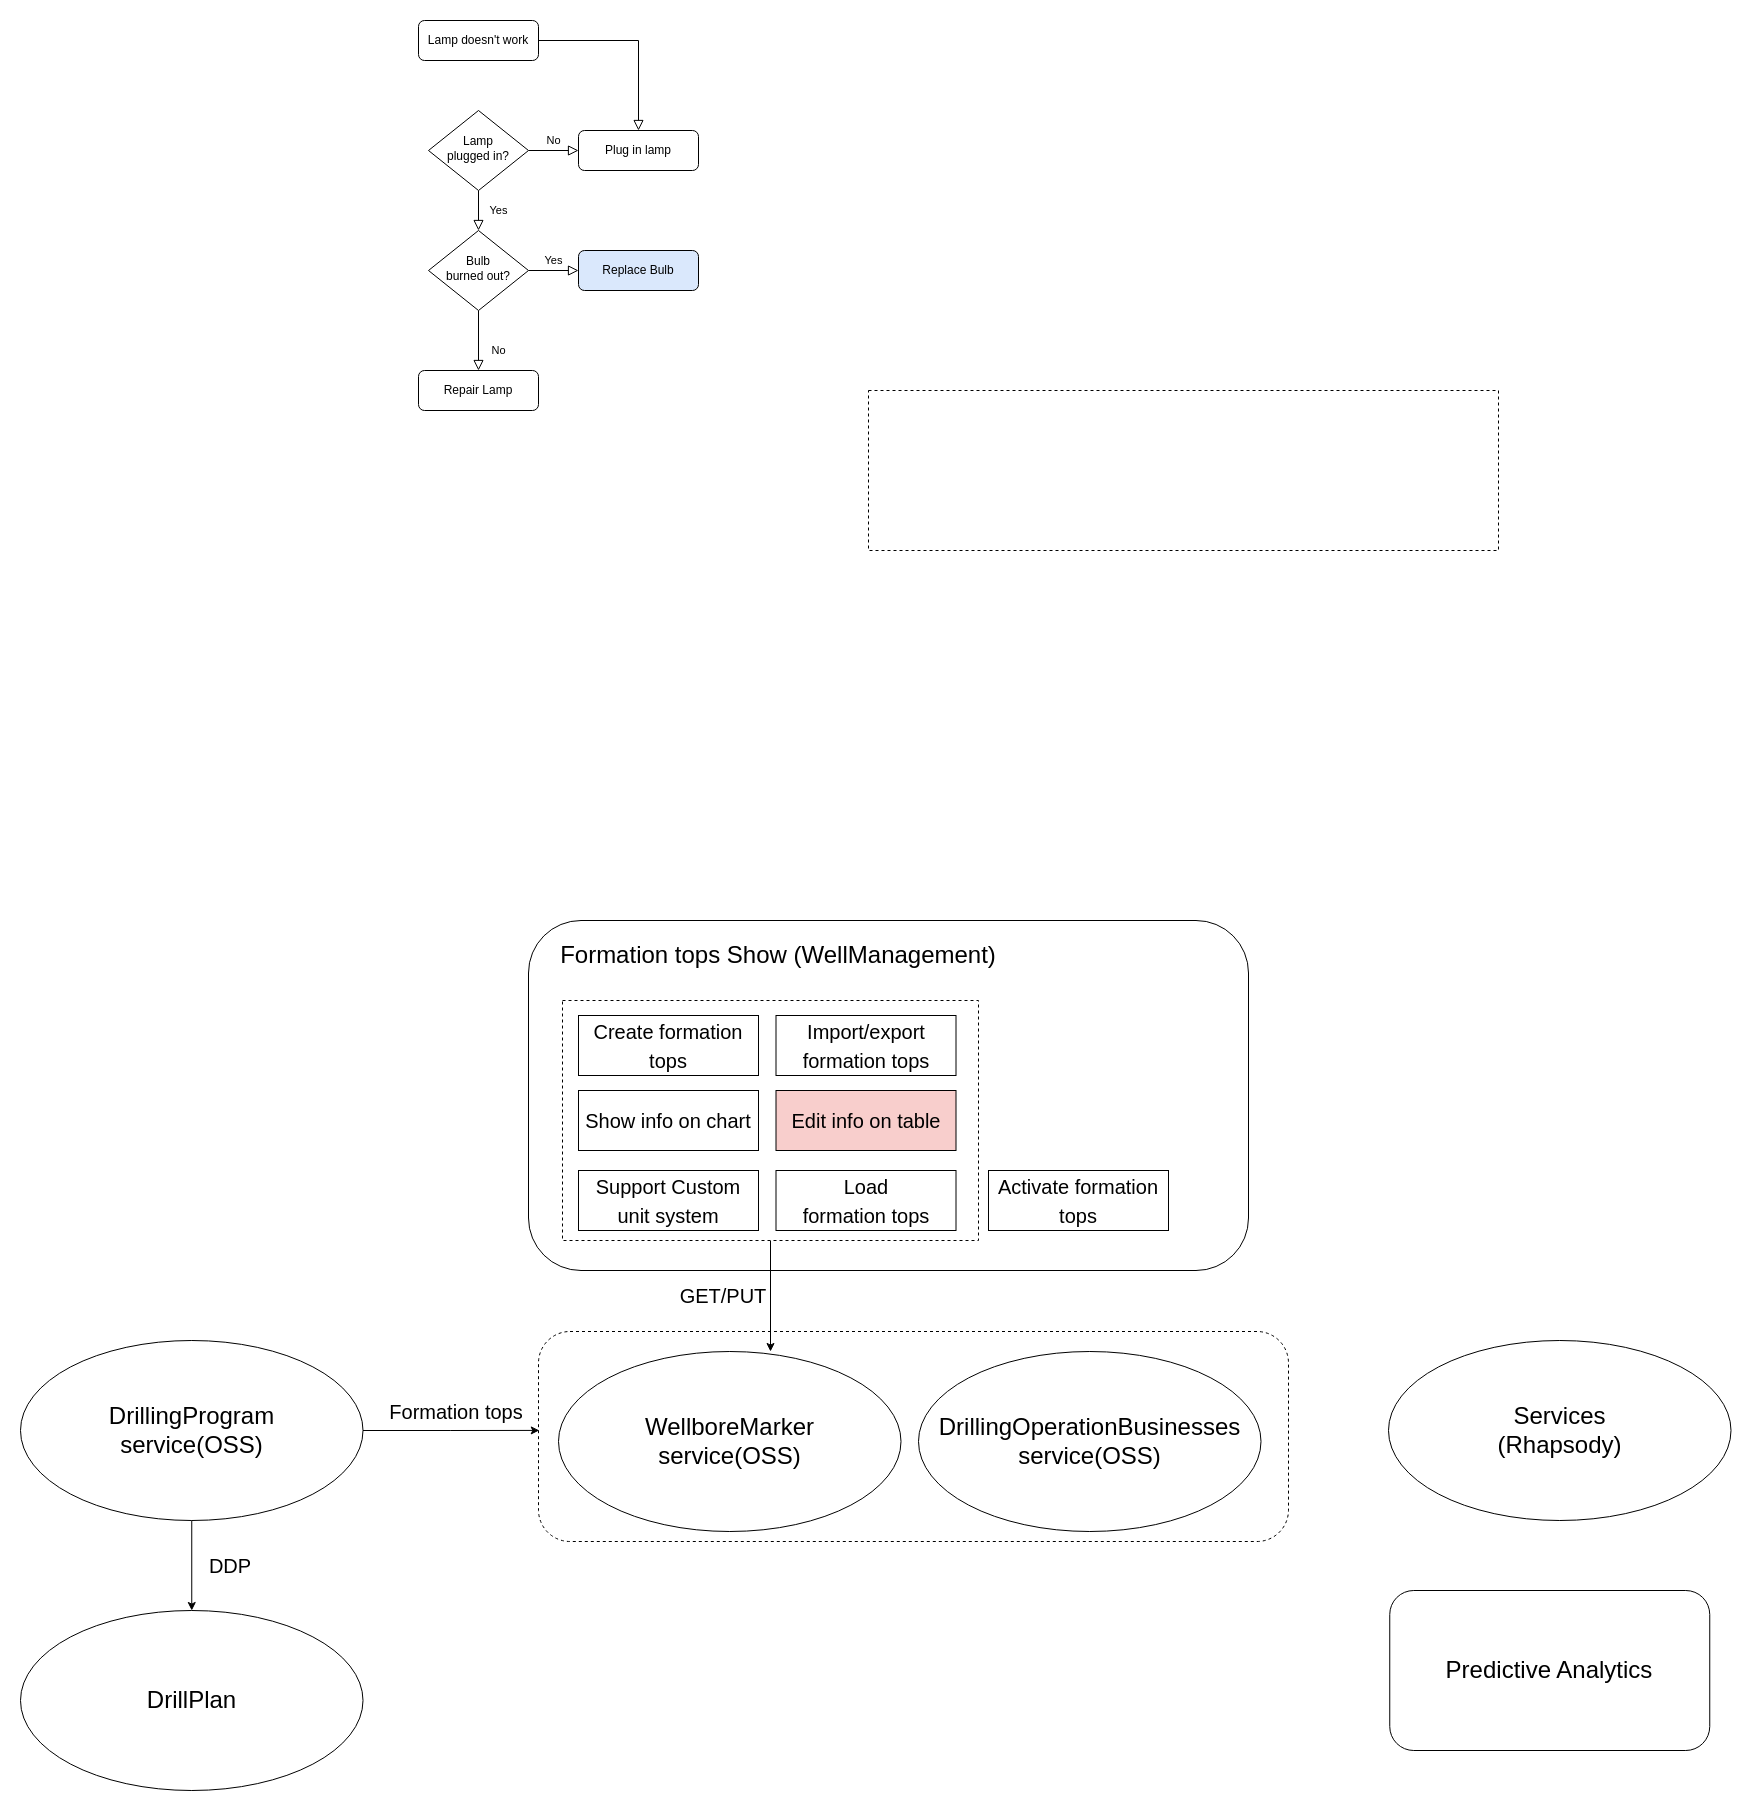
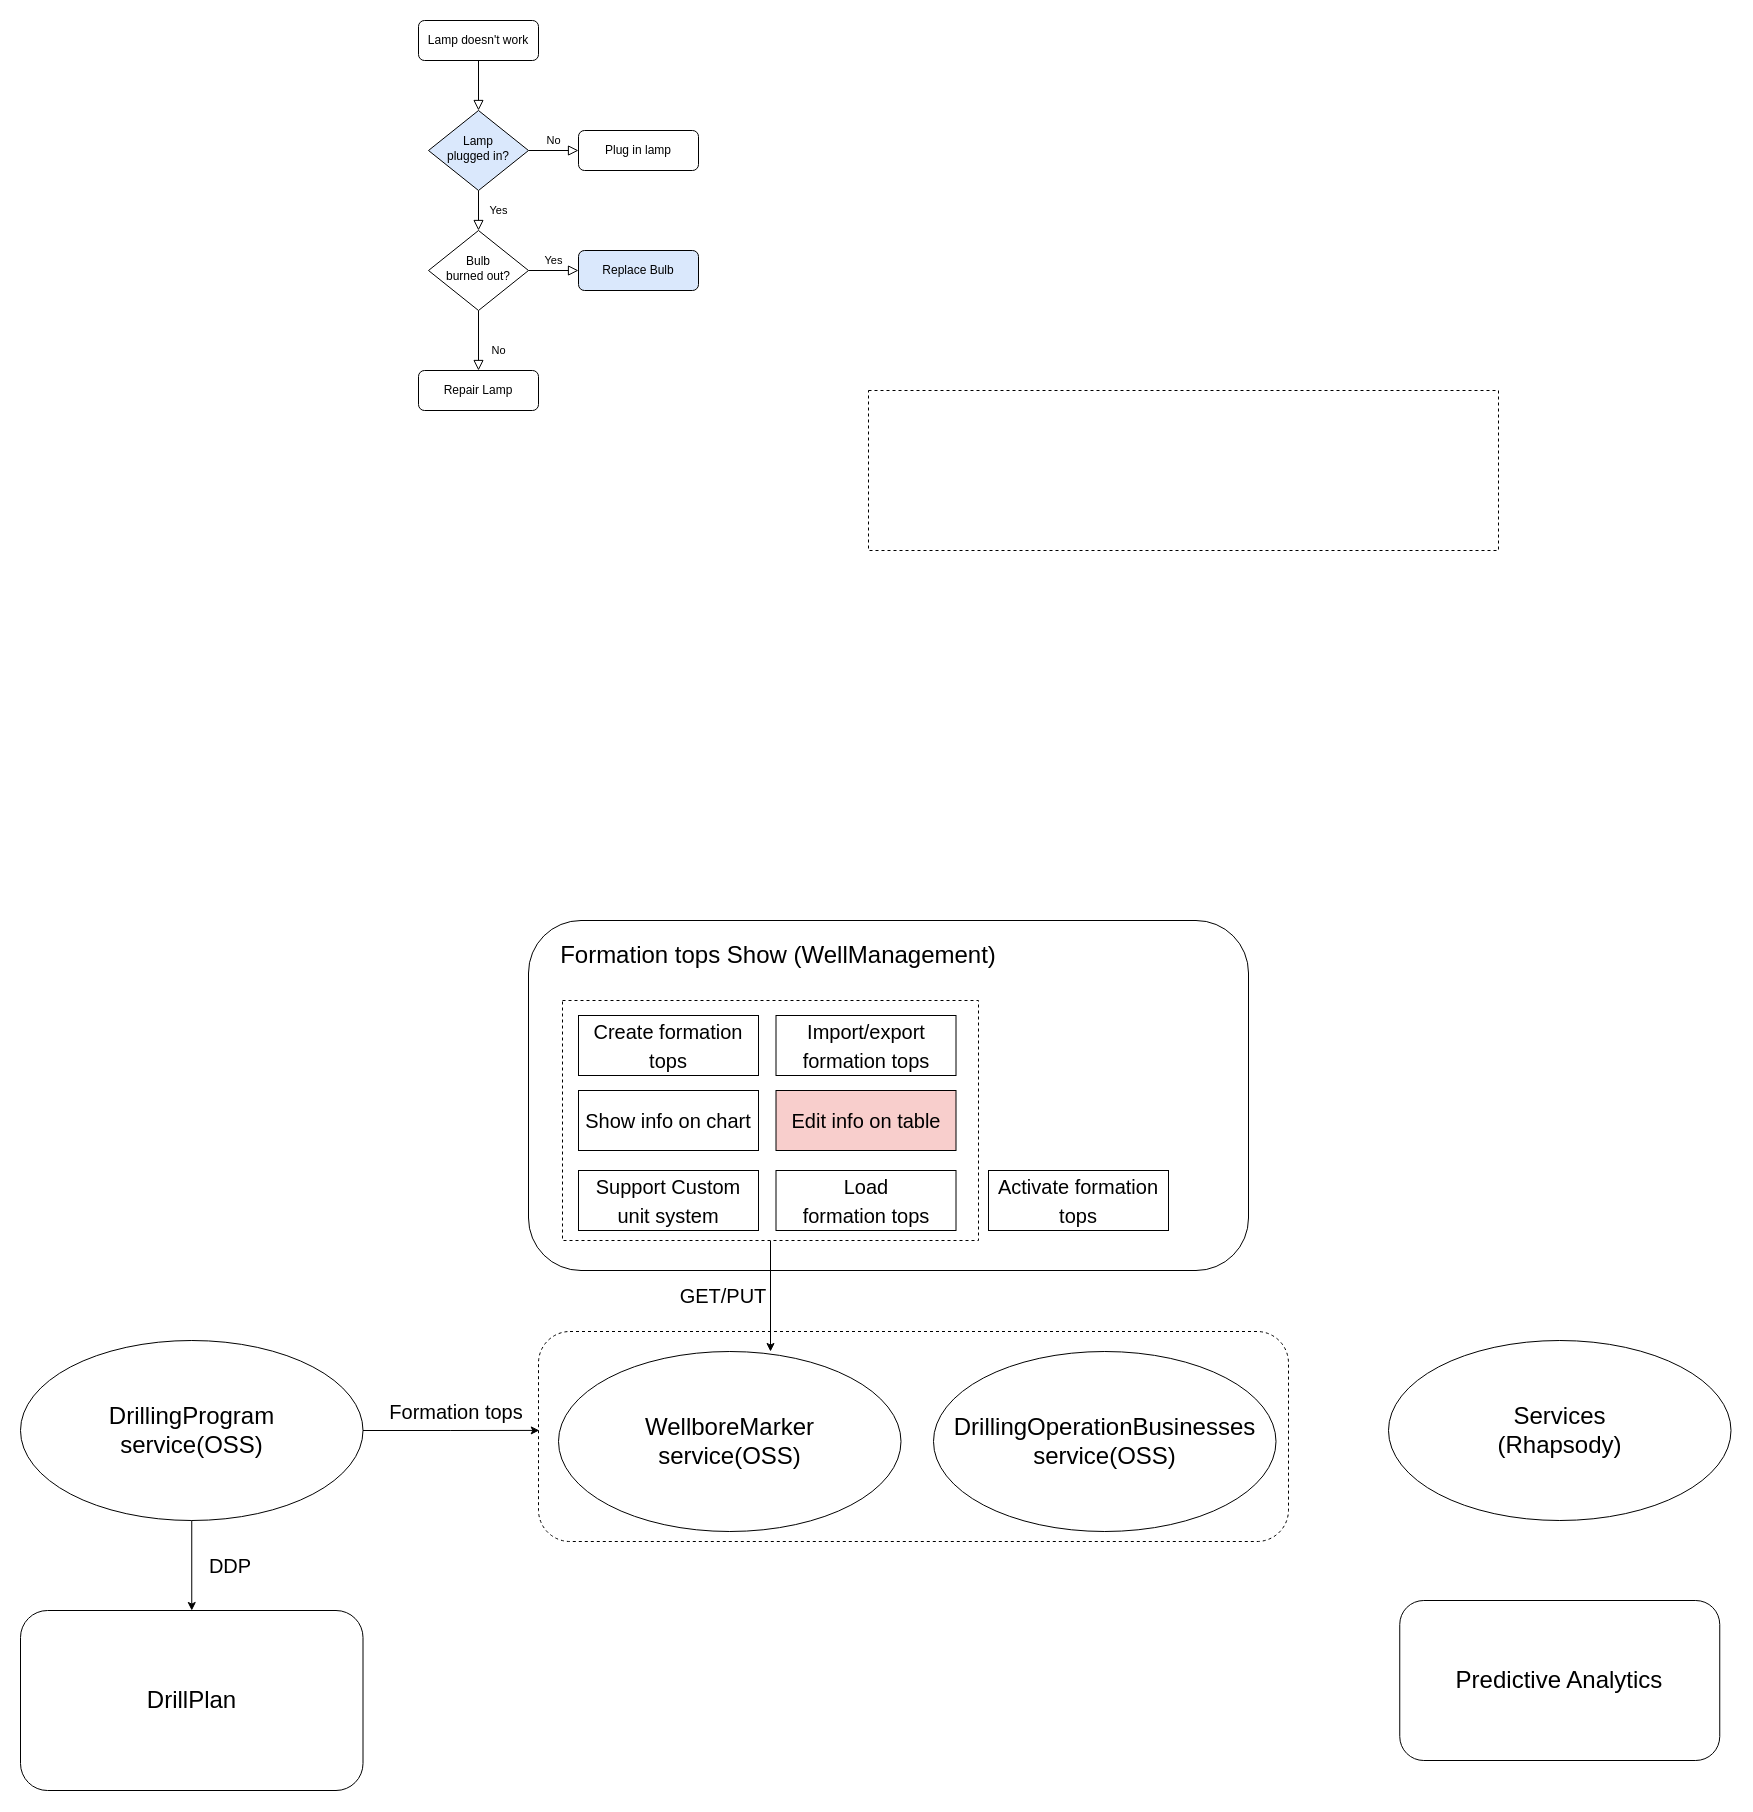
edge "Lamp doesn't work" -> "Plug in lamp": now "Lamp doesn't work" -> "Lamp plugged in?"
node "Lamp plugged in?": fillcolor #ffffff -> #dae8fc
node "DrillingOperationBusinessesservice(OSS)": moved (1090, 1442) -> (1105, 1442)
node "Predictive Analytics": moved (1550, 1671) -> (1560, 1681)
node "DrillPlan": shape ellipse -> rounded rectangle
